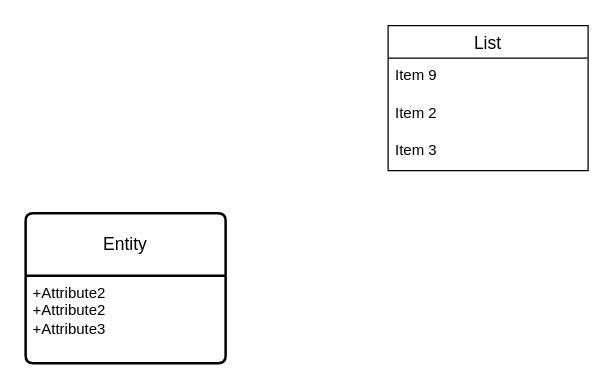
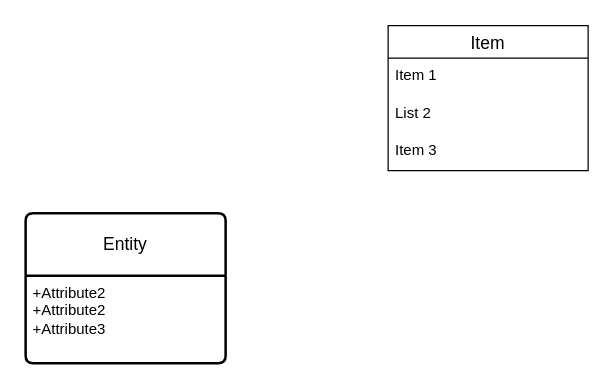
node "List": label "List" -> "Item"
node "Item 9": label "Item 9" -> "Item 1"
node "Item 2": label "Item 2" -> "List 2"
